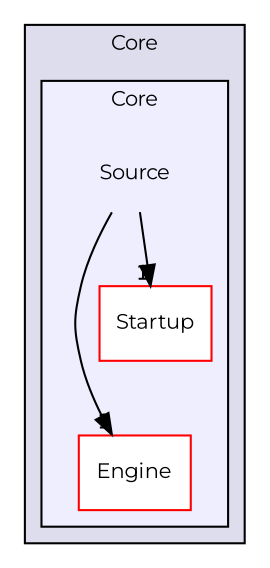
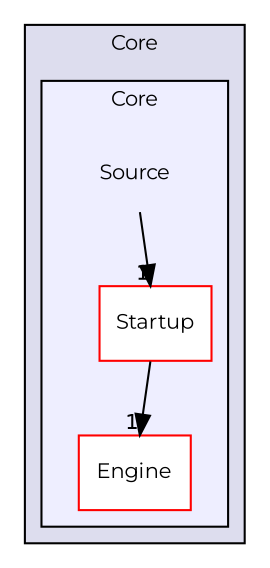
edge "Source" -> "Engine": now "Startup" -> "Engine"
